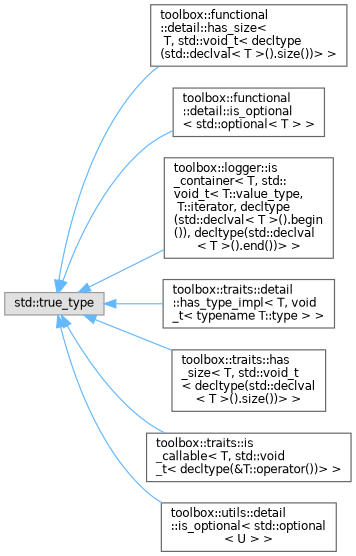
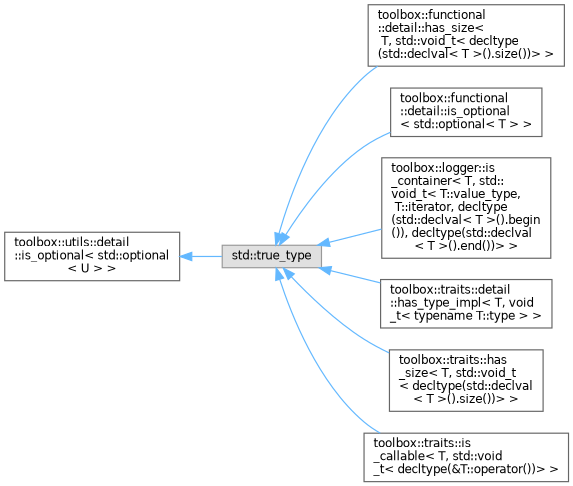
edge "toolbox::utils::detail ::is_optional< std::optional < U > >" -> "std::true_type": reversed
